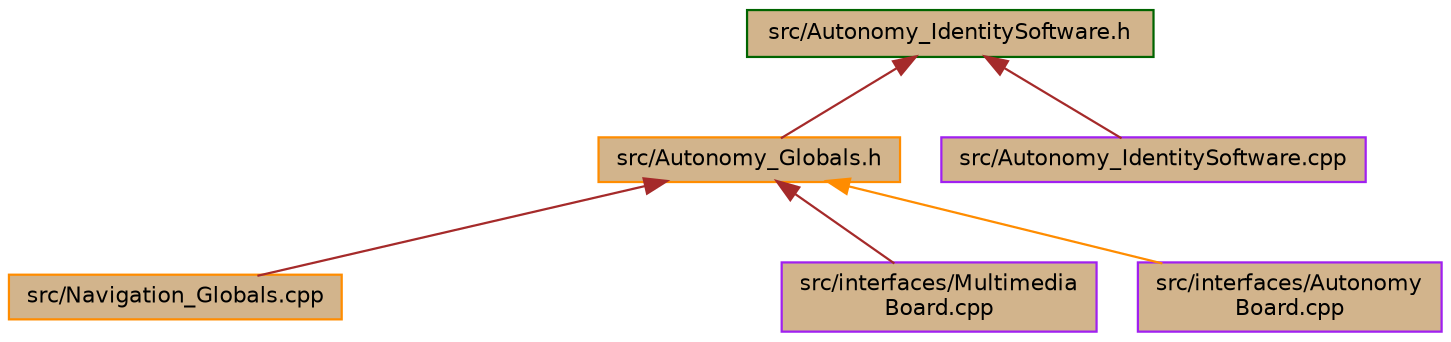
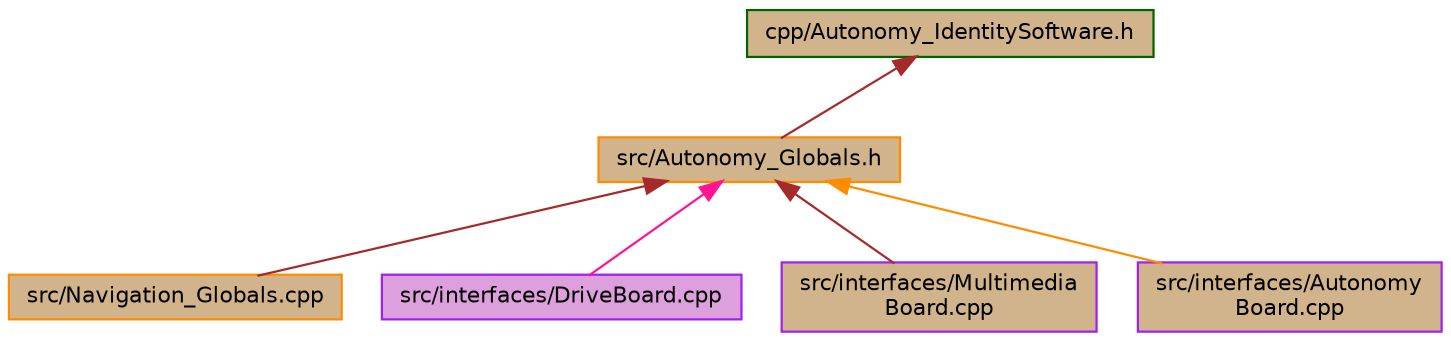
node "src/Autonomy_IdentitySoftware.h": label "src/Autonomy_IdentitySoftware.h" -> "cpp/Autonomy_IdentitySoftware.h"
node "src/Autonomy_IdentitySoftware.cpp": removed
node "src/interfaces/DriveBoard.cpp": added
